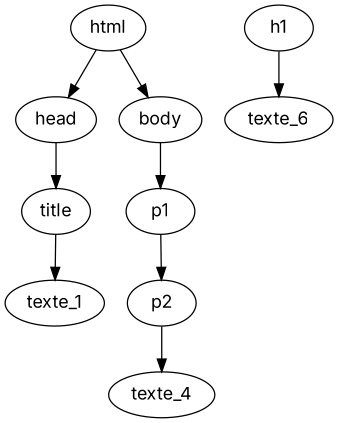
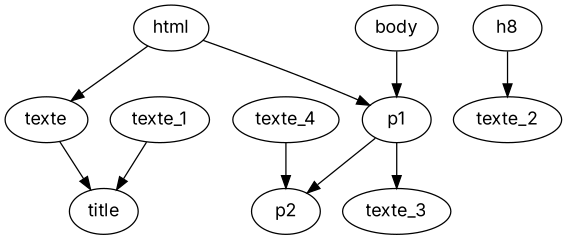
node "h1": label "h1" -> "h8"
edge "html" -> "body": now "html" -> "p1"
node "head": label "head" -> "texte"
node "texte_6": label "texte_6" -> "texte_2"
node "texte_3": added
edge "title" -> "texte_1": reversed
edge "p2" -> "texte_4": reversed
